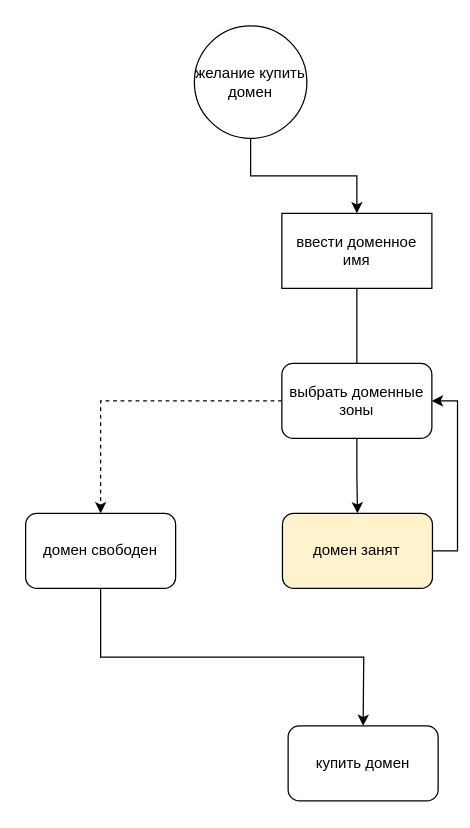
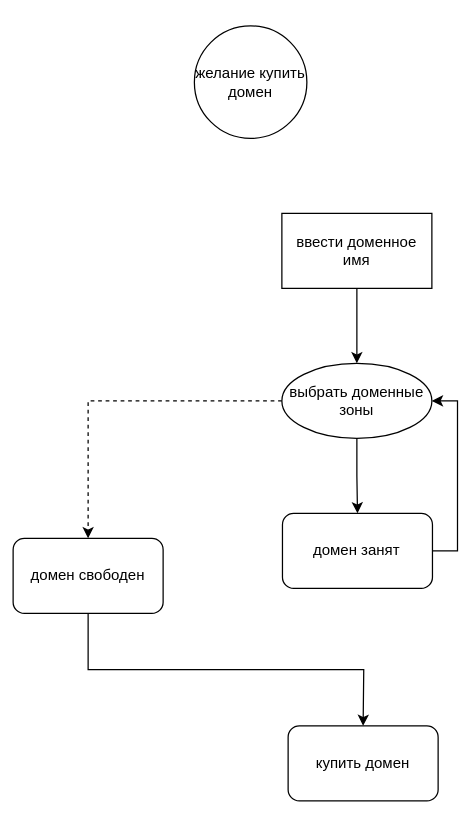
edge "желание купить домен" -> "ввести доменное имя": removed
edge "ввести доменное имя" -- "выбрать доменные зоны": arrowhead none -> classic
node "выбрать доменные зоны": shape rounded rectangle -> ellipse
node "домен свободен": moved (101, 551) -> (88, 576)
node "домен занят": fillcolor #fff2cc -> #ffffff
